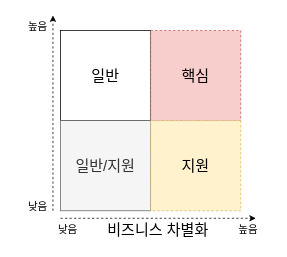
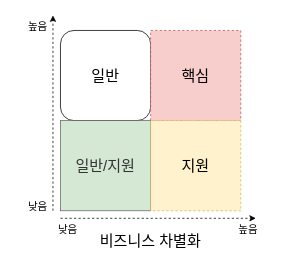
node "일반": shape rectangle -> rounded rectangle
node "일반/지원": fillcolor #f5f5f5 -> #d5e8d4
node "비즈니스 차별화": moved (158, 229) -> (150, 240)
